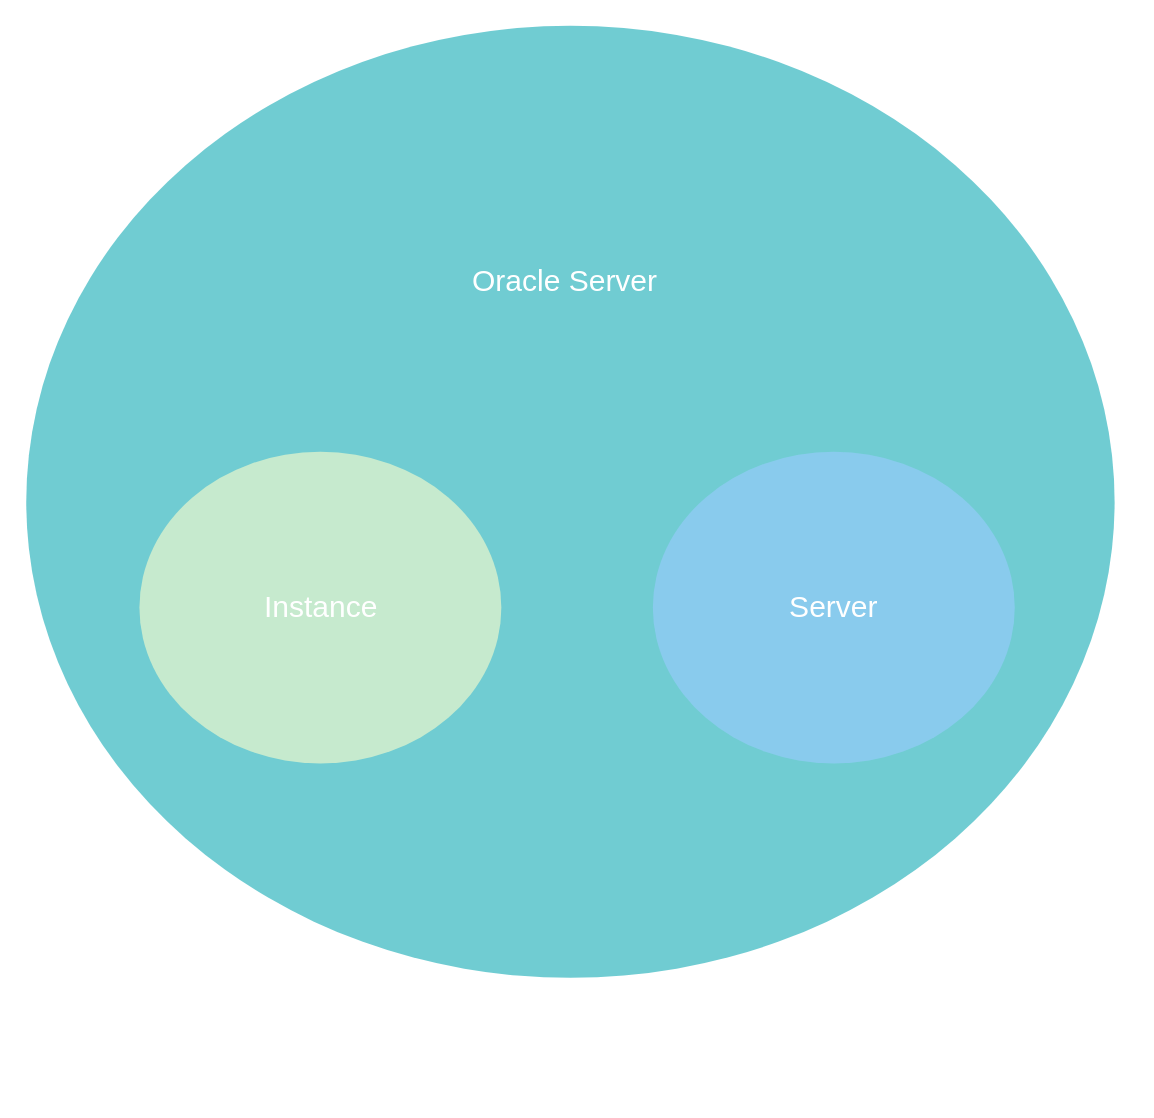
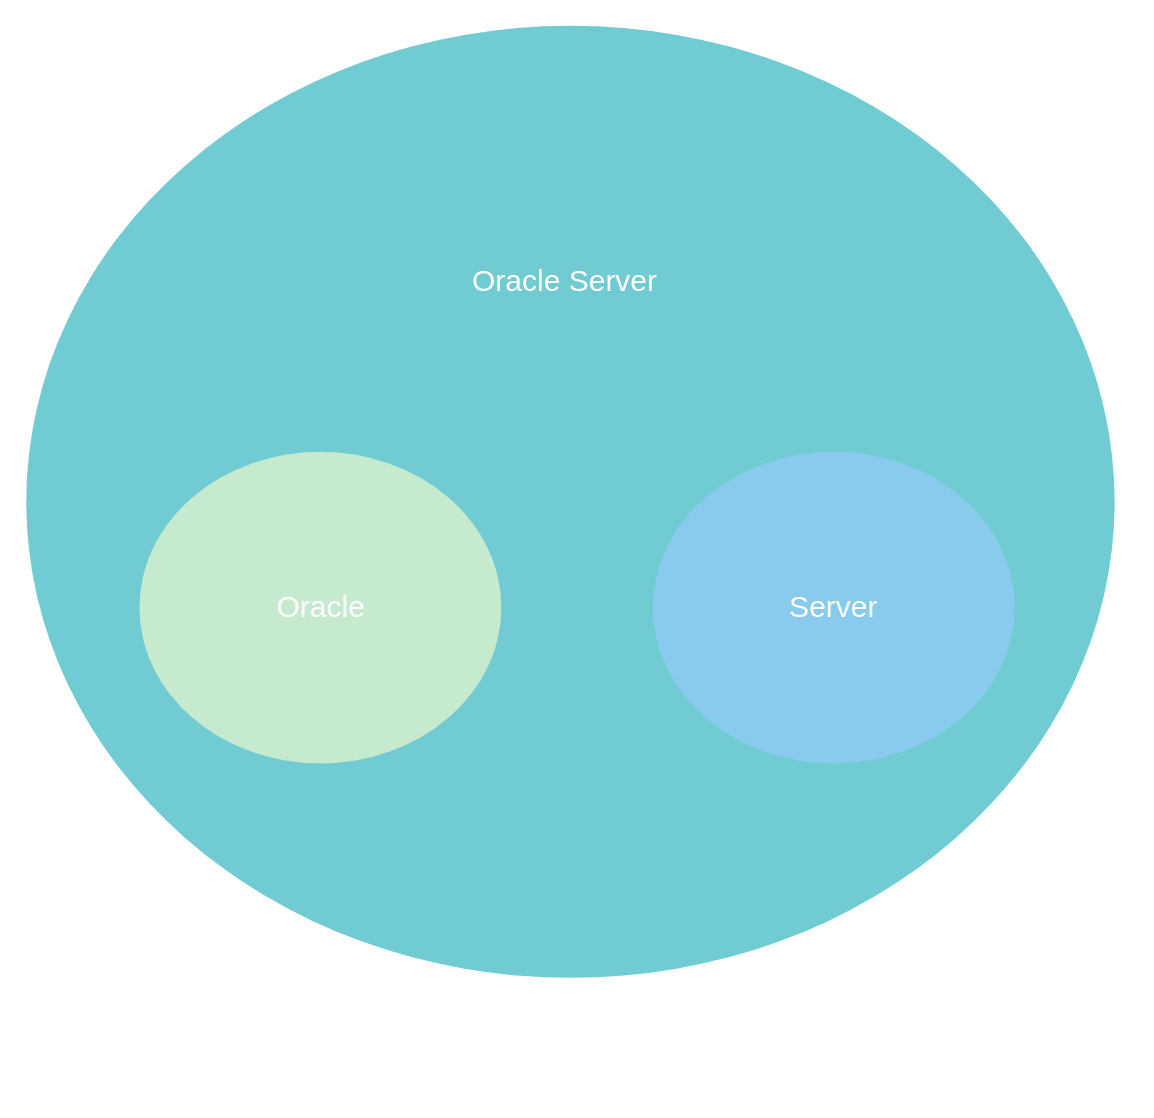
node "Instance": label "Instance" -> "Oracle"
